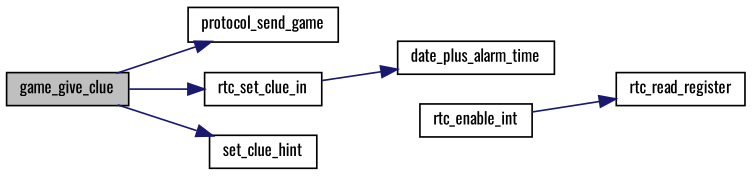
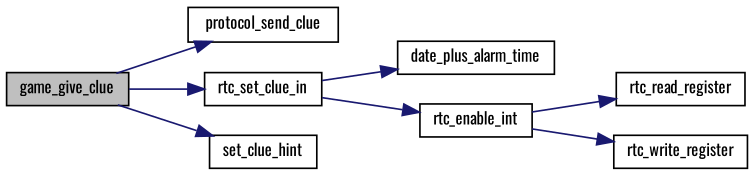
node "protocol_send_game": label "protocol_send_game" -> "protocol_send_clue"
edge "rtc_set_clue_in" -> "rtc_enable_int": added
node "rtc_write_register": added
